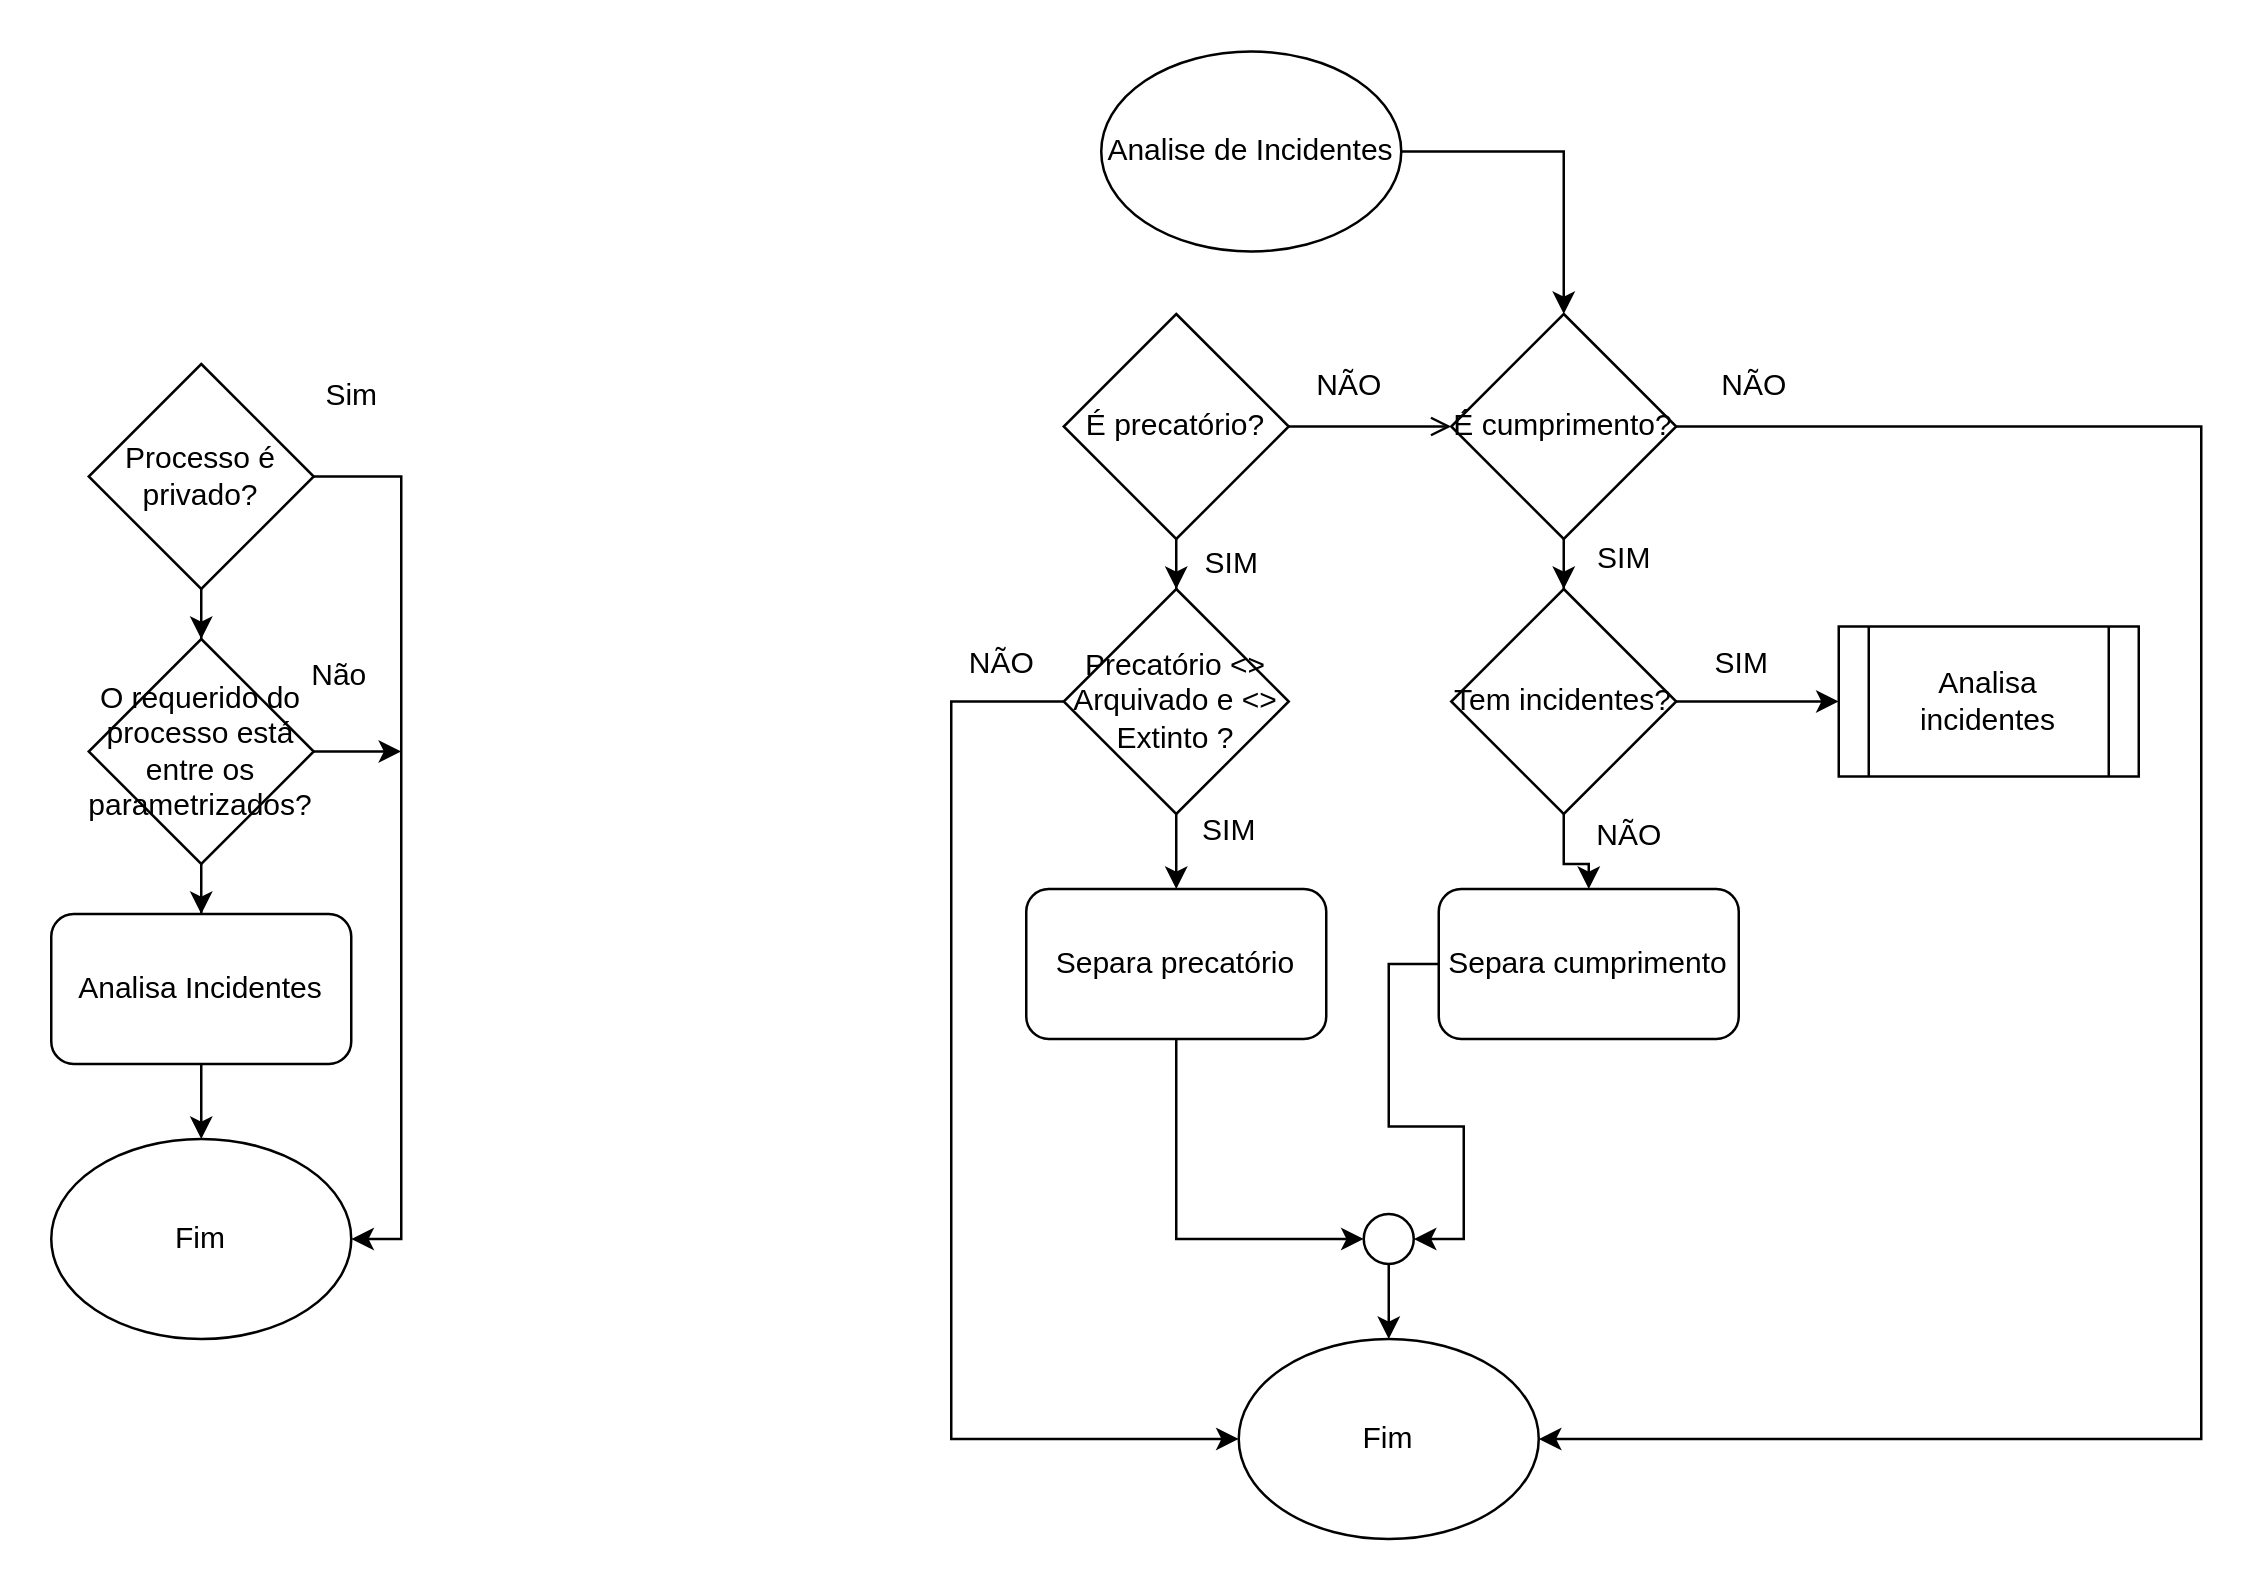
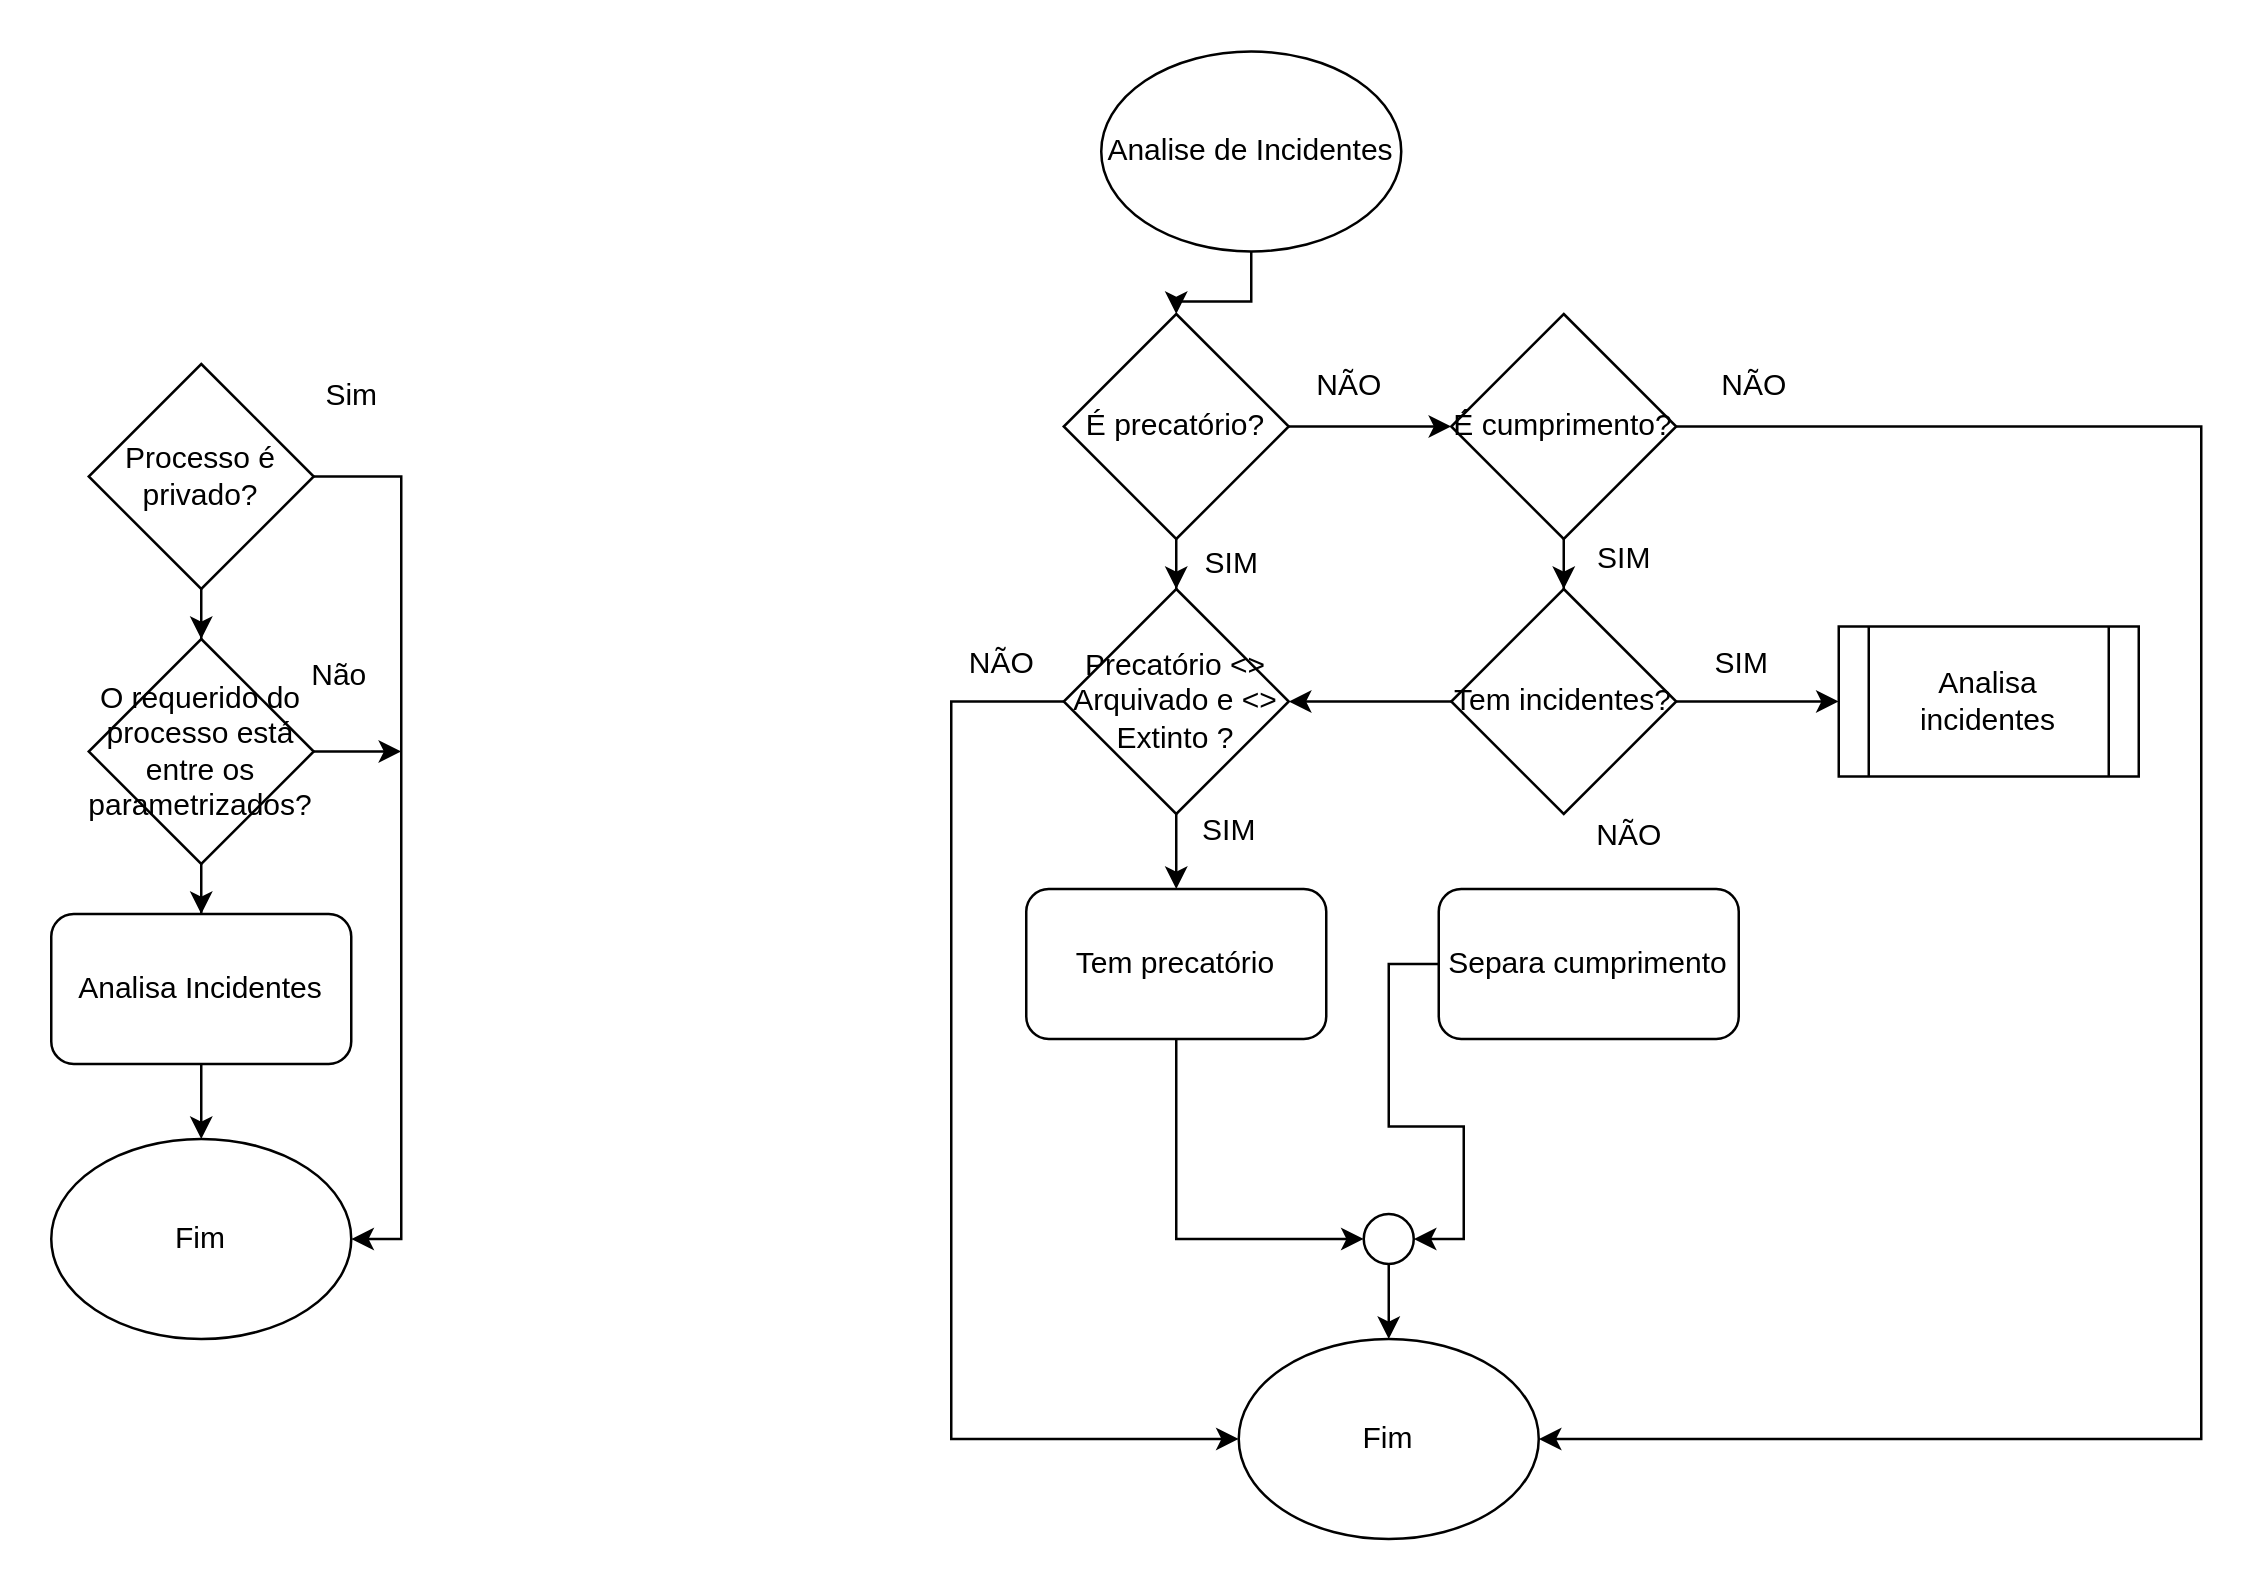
edge "Analise de Incidentes" -> "É cumprimento?": now "Analise de Incidentes" -> "É precatório?"
edge "É precatório?" -> "É cumprimento?": arrowhead open -> classic
edge "Tem incidentes?" -> "Separa cumprimento": now "Tem incidentes?" -> "Precatório <> Arquivado e <> Extinto ?"
node "Separa precatório": label "Separa precatório" -> "Tem precatório"
